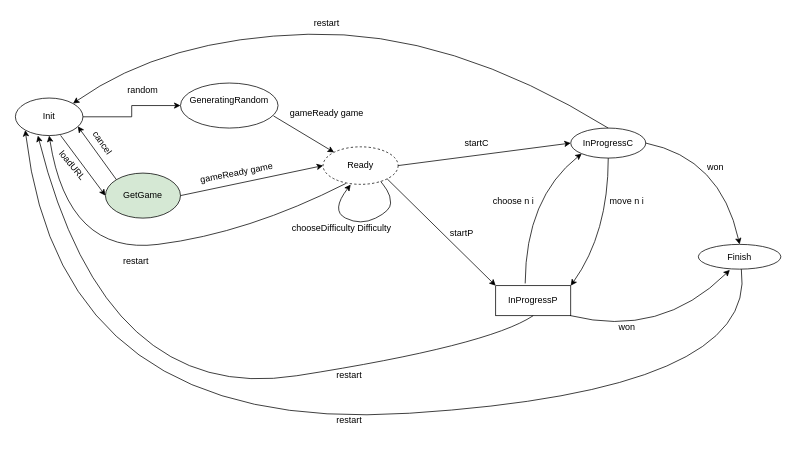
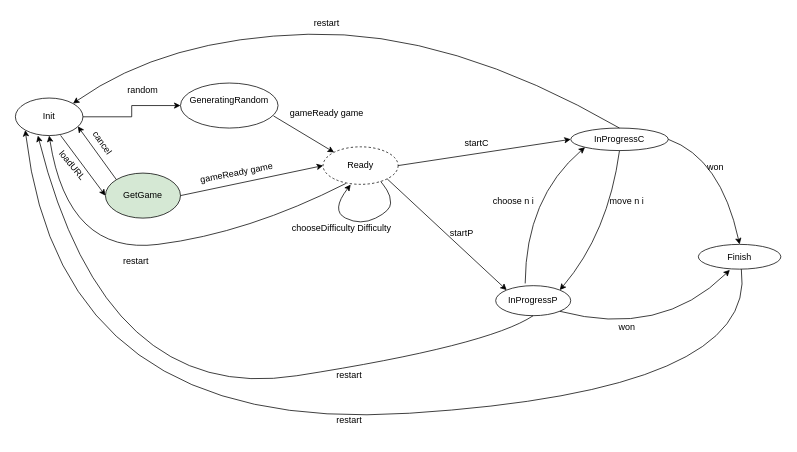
node "InProgressC": size 75x30 -> 98x23
node "InProgressP": shape rectangle -> ellipse
